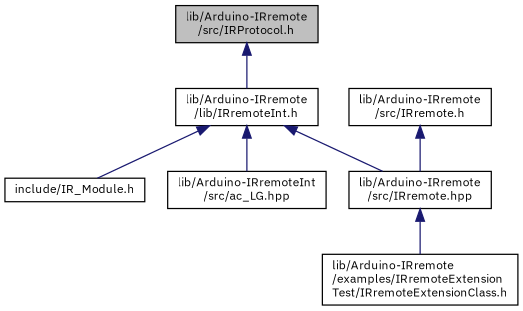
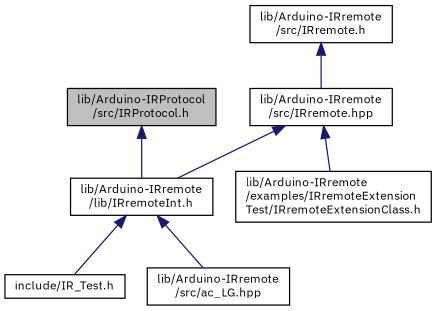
node "lib/Arduino-IRremote /src/IRProtocol.h": label "lib/Arduino-IRremote /src/IRProtocol.h" -> "lib/Arduino-IRProtocol /src/IRProtocol.h"
edge "lib/Arduino-IRremote /src/IRremote.hpp" -> "lib/Arduino-IRremote /lib/IRremoteInt.h": reversed
node "include/IR_Module.h": label "include/IR_Module.h" -> "include/IR_Test.h"
node "lib/Arduino-IRremoteInt /src/ac_LG.hpp": label "lib/Arduino-IRremoteInt /src/ac_LG.hpp" -> "lib/Arduino-IRremote /src/ac_LG.hpp"
